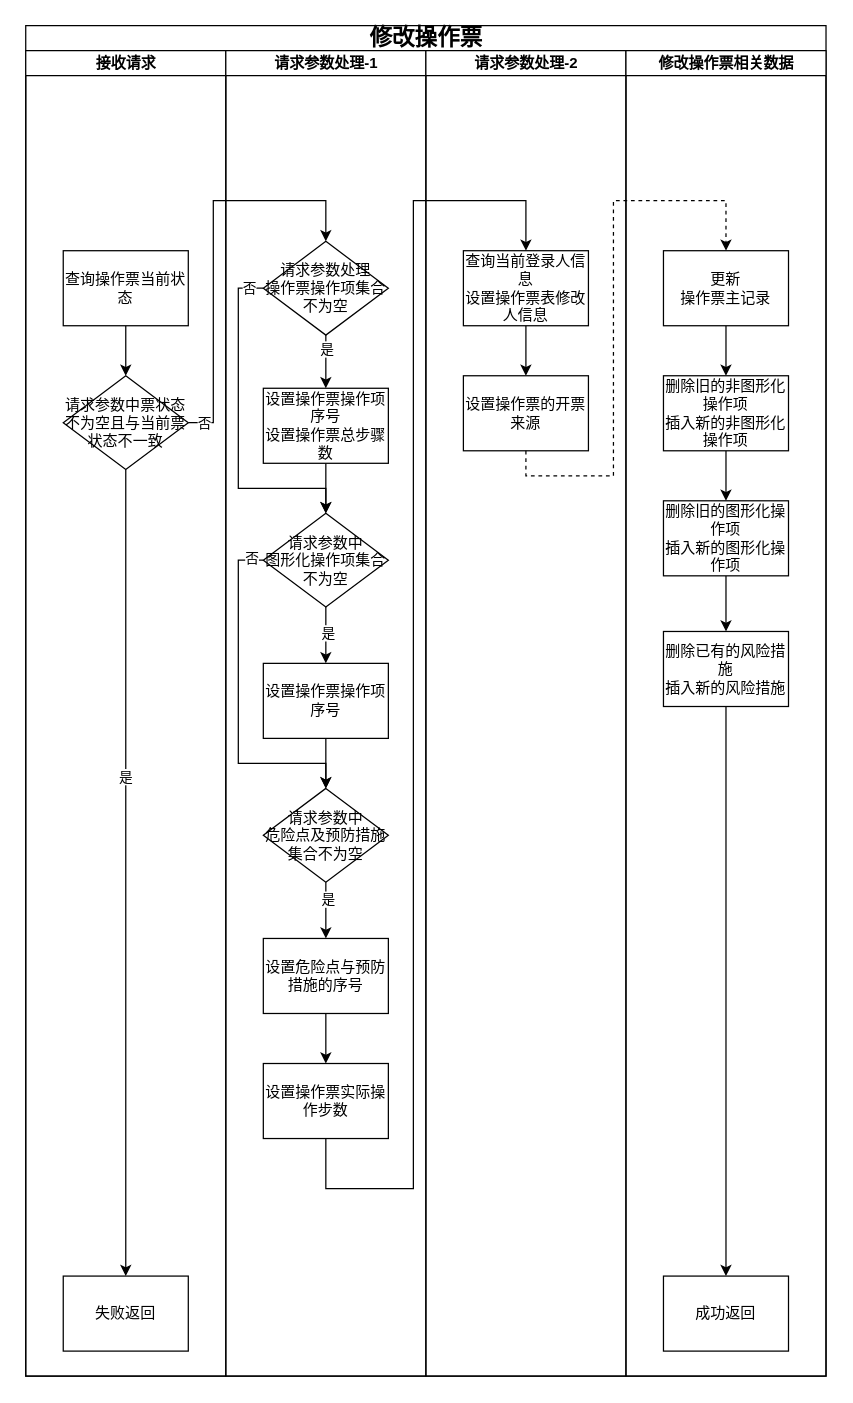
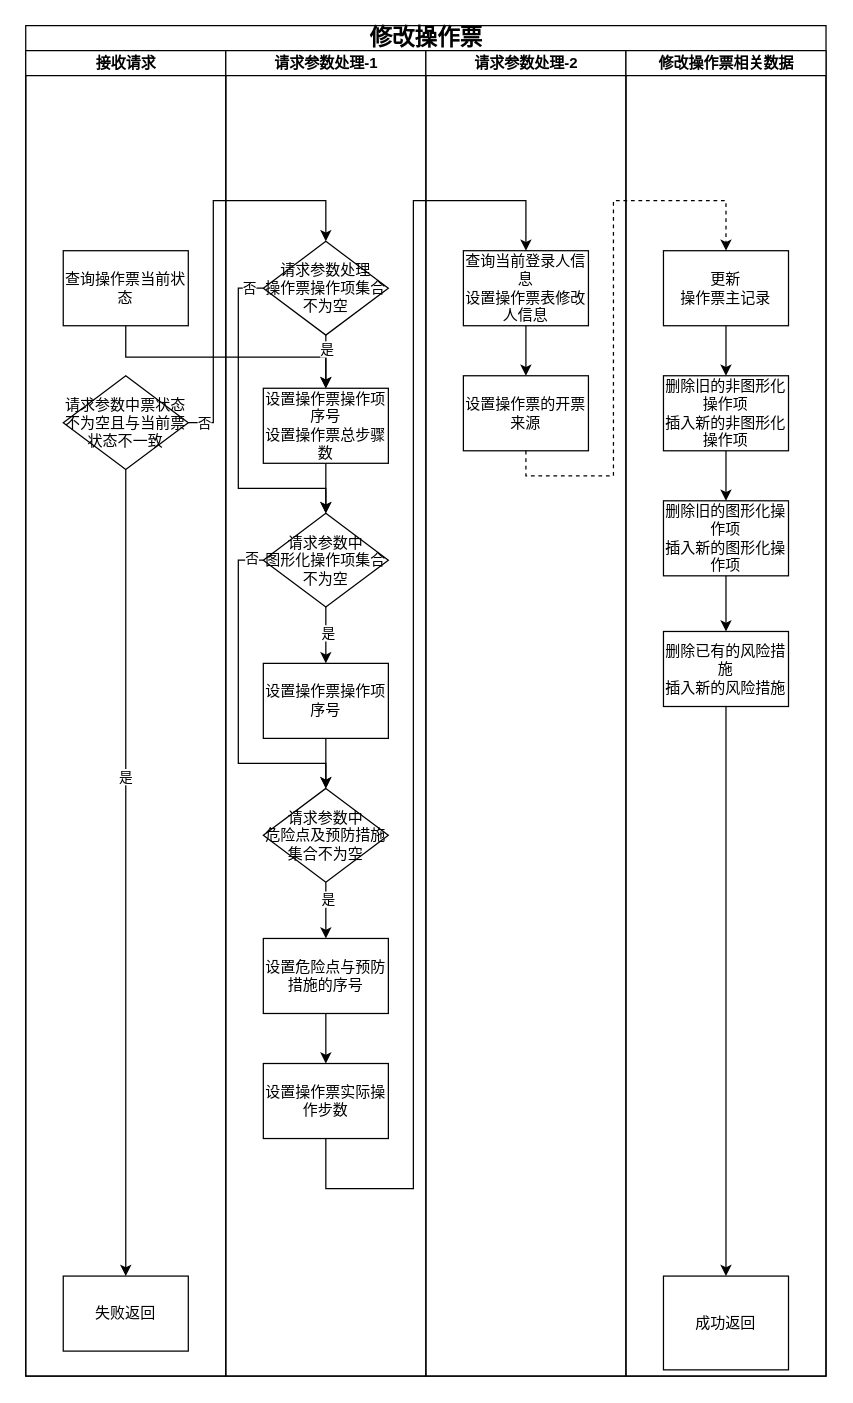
edge "查询操作票当前状态" -> "请求参数中票状态 不为空且与当前票状态不一致": now "查询操作票当前状态" -> "设置操作票操作项序号 设置操作票总步骤数"
node "成功返回": size 125x75 -> 125x94
